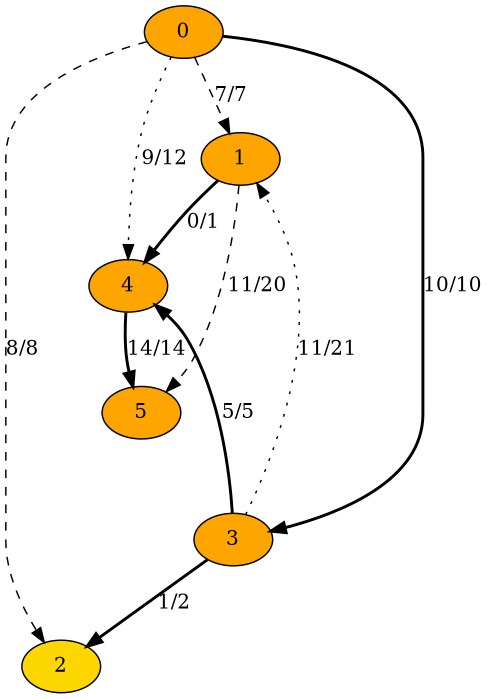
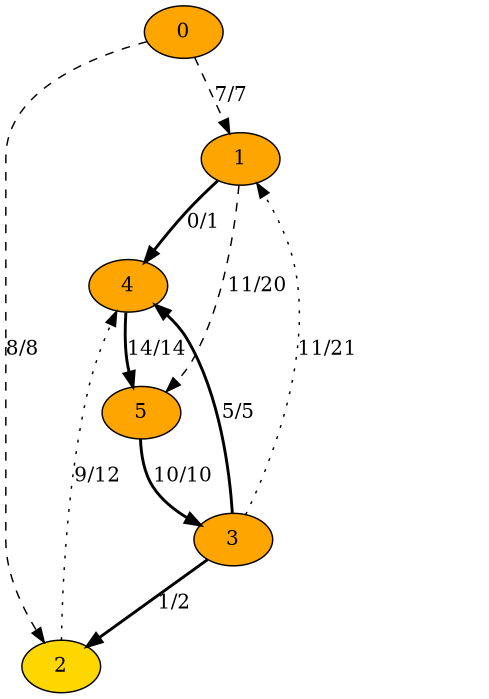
edge "0" -> "4": now "2" -> "4"
edge "0" -> "3": now "5" -> "3"
